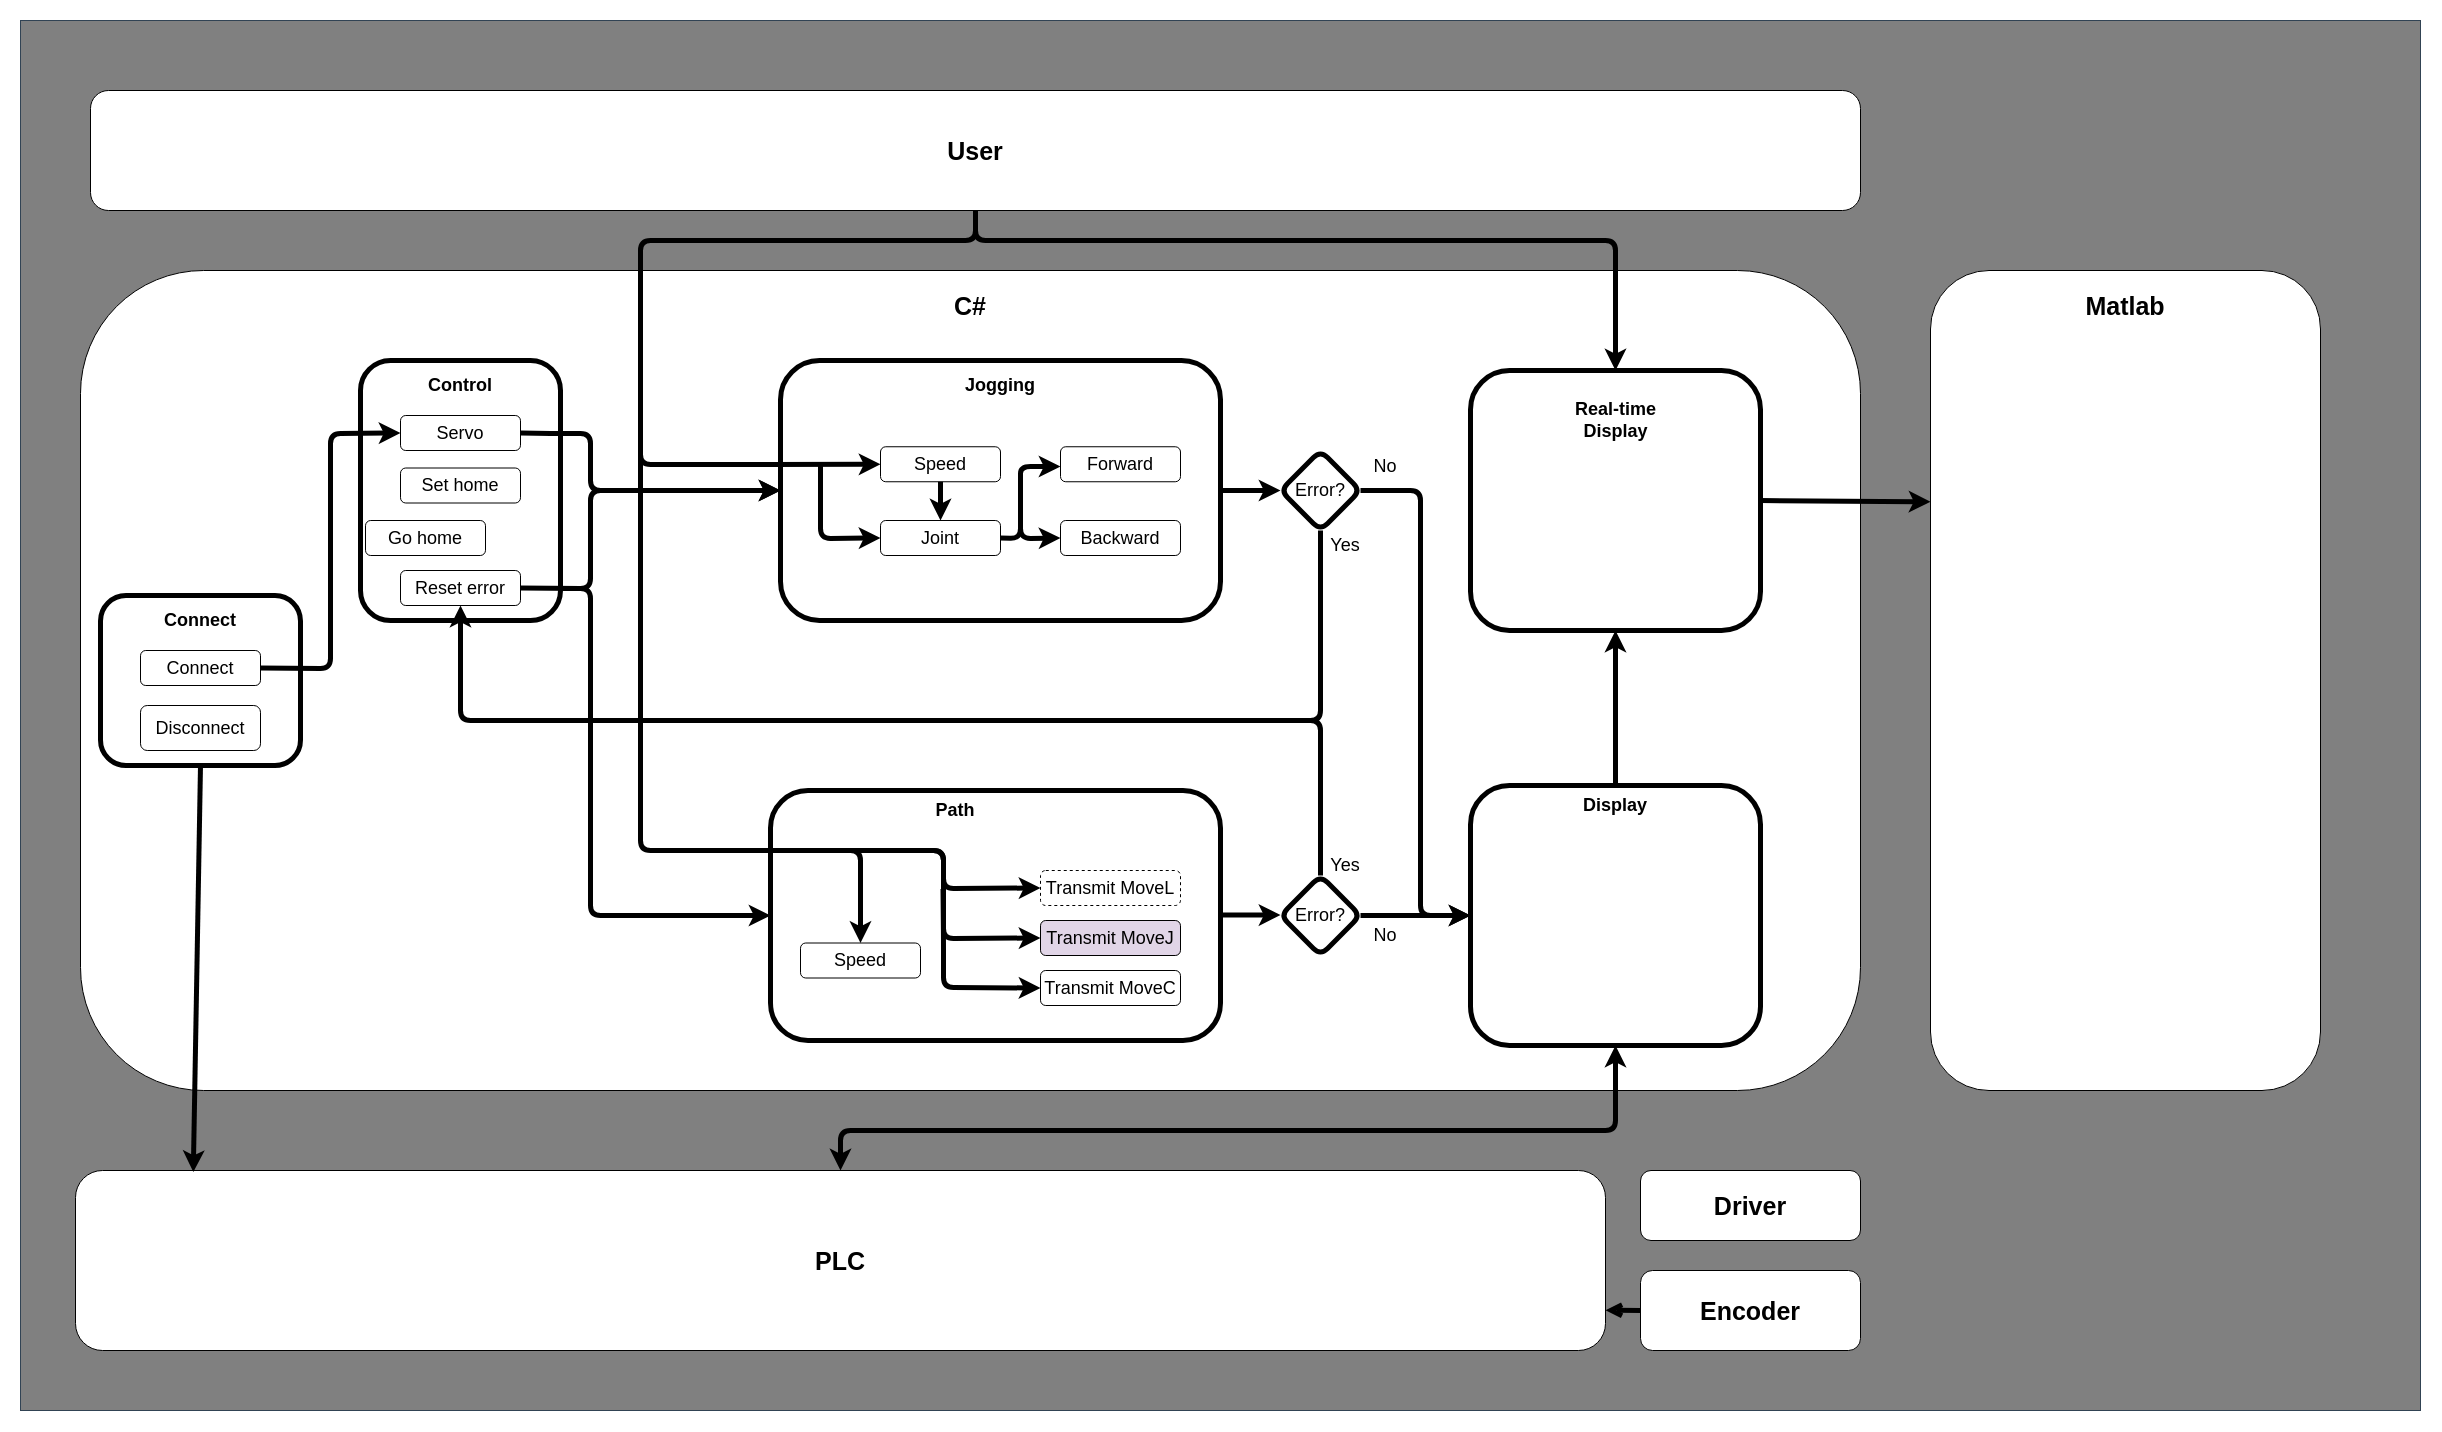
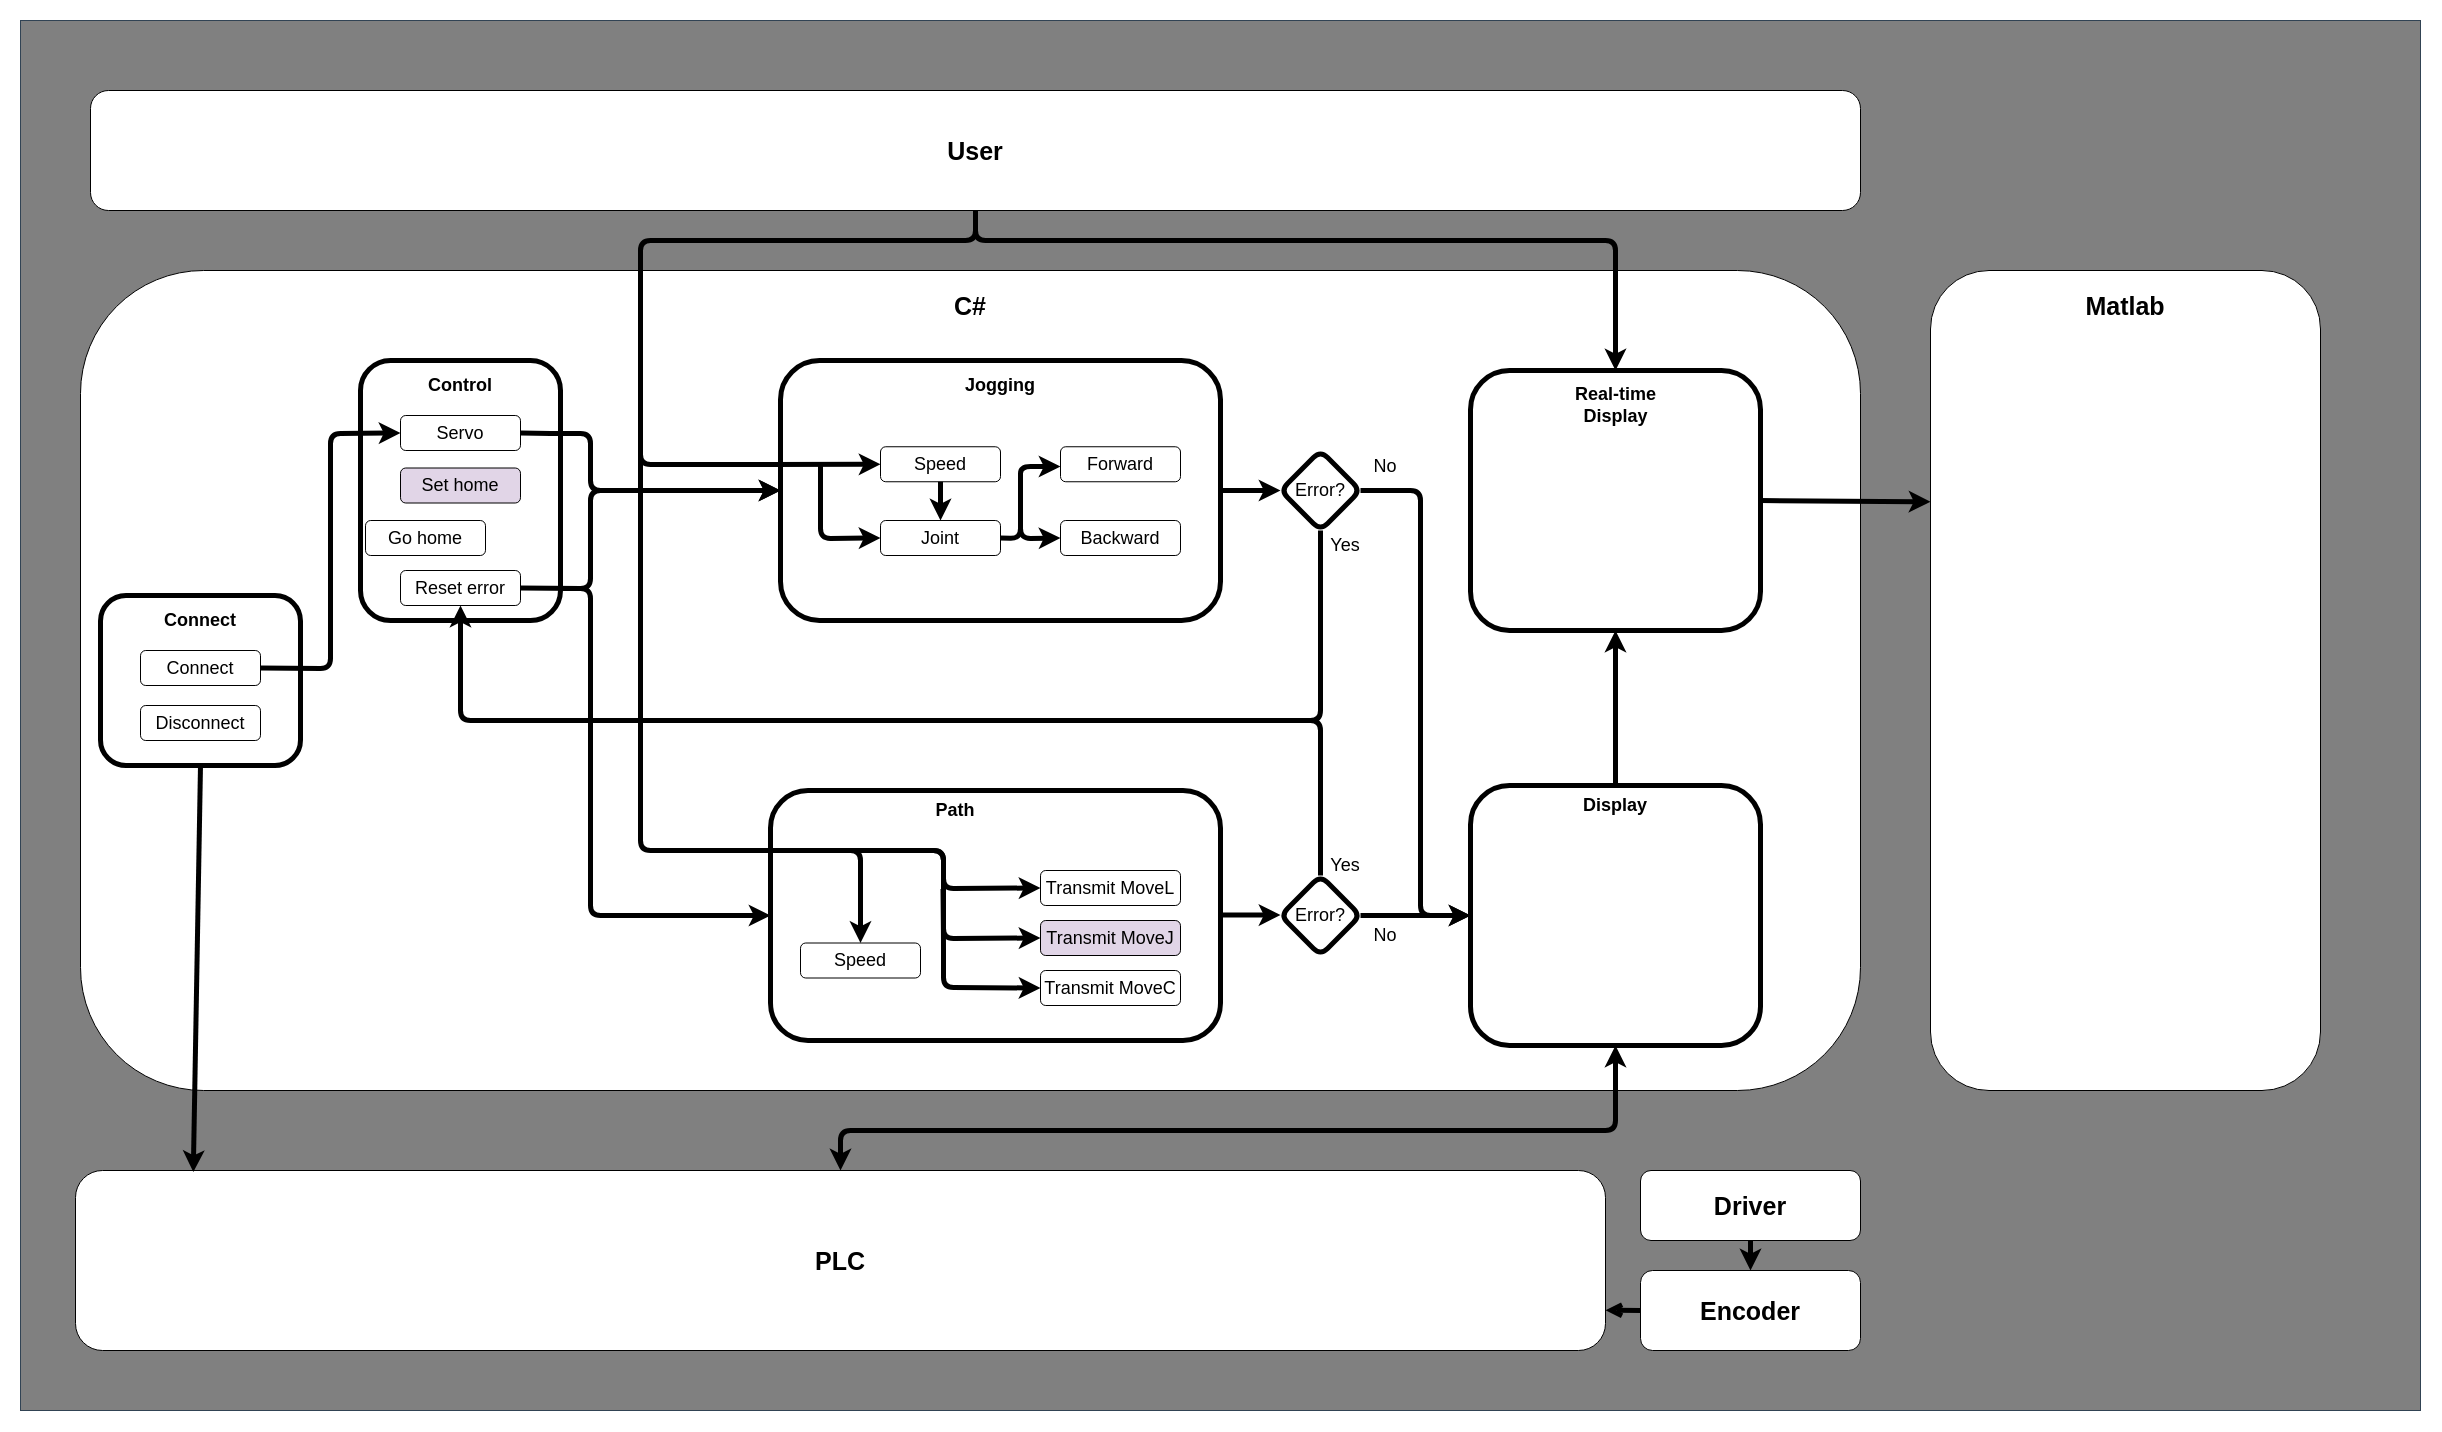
node "Real-time Display": moved (1616, 421) -> (1616, 406)
node "Set home": fillcolor #ffffff -> #e1d5e7
node "Disconnect": size 120x45 -> 120x35
node "Transmit MoveL": style dashed -> solid
edge "Driver" -> "Encoder": added
